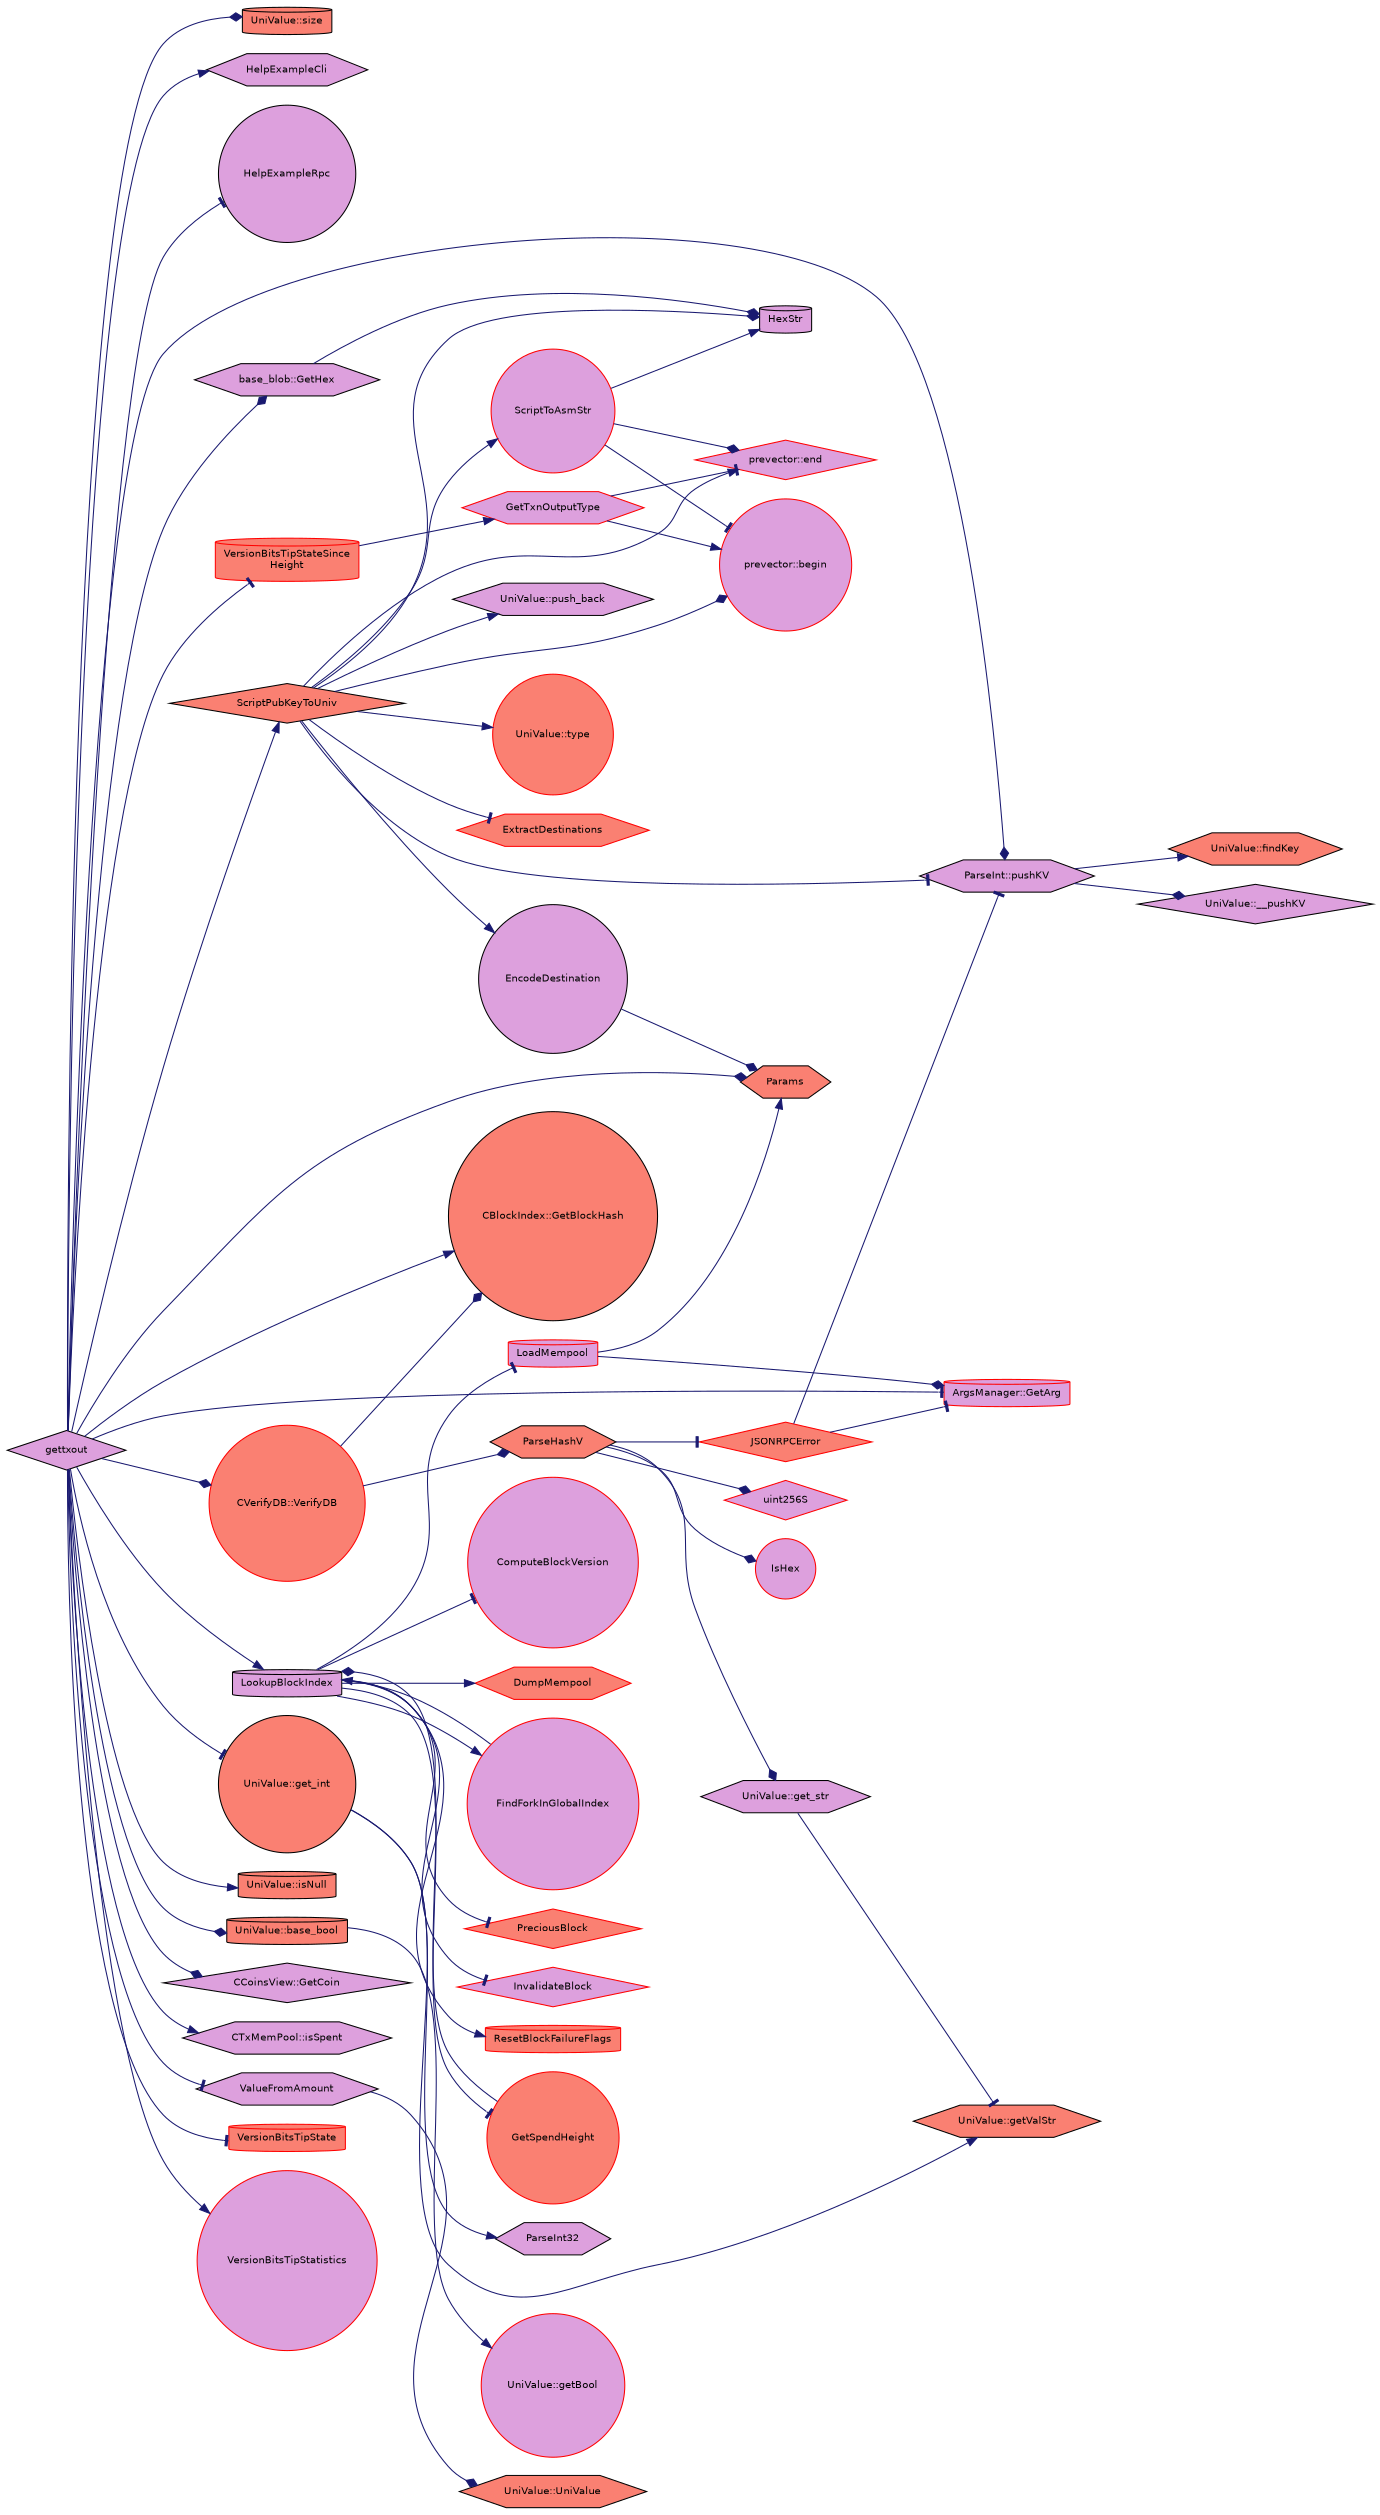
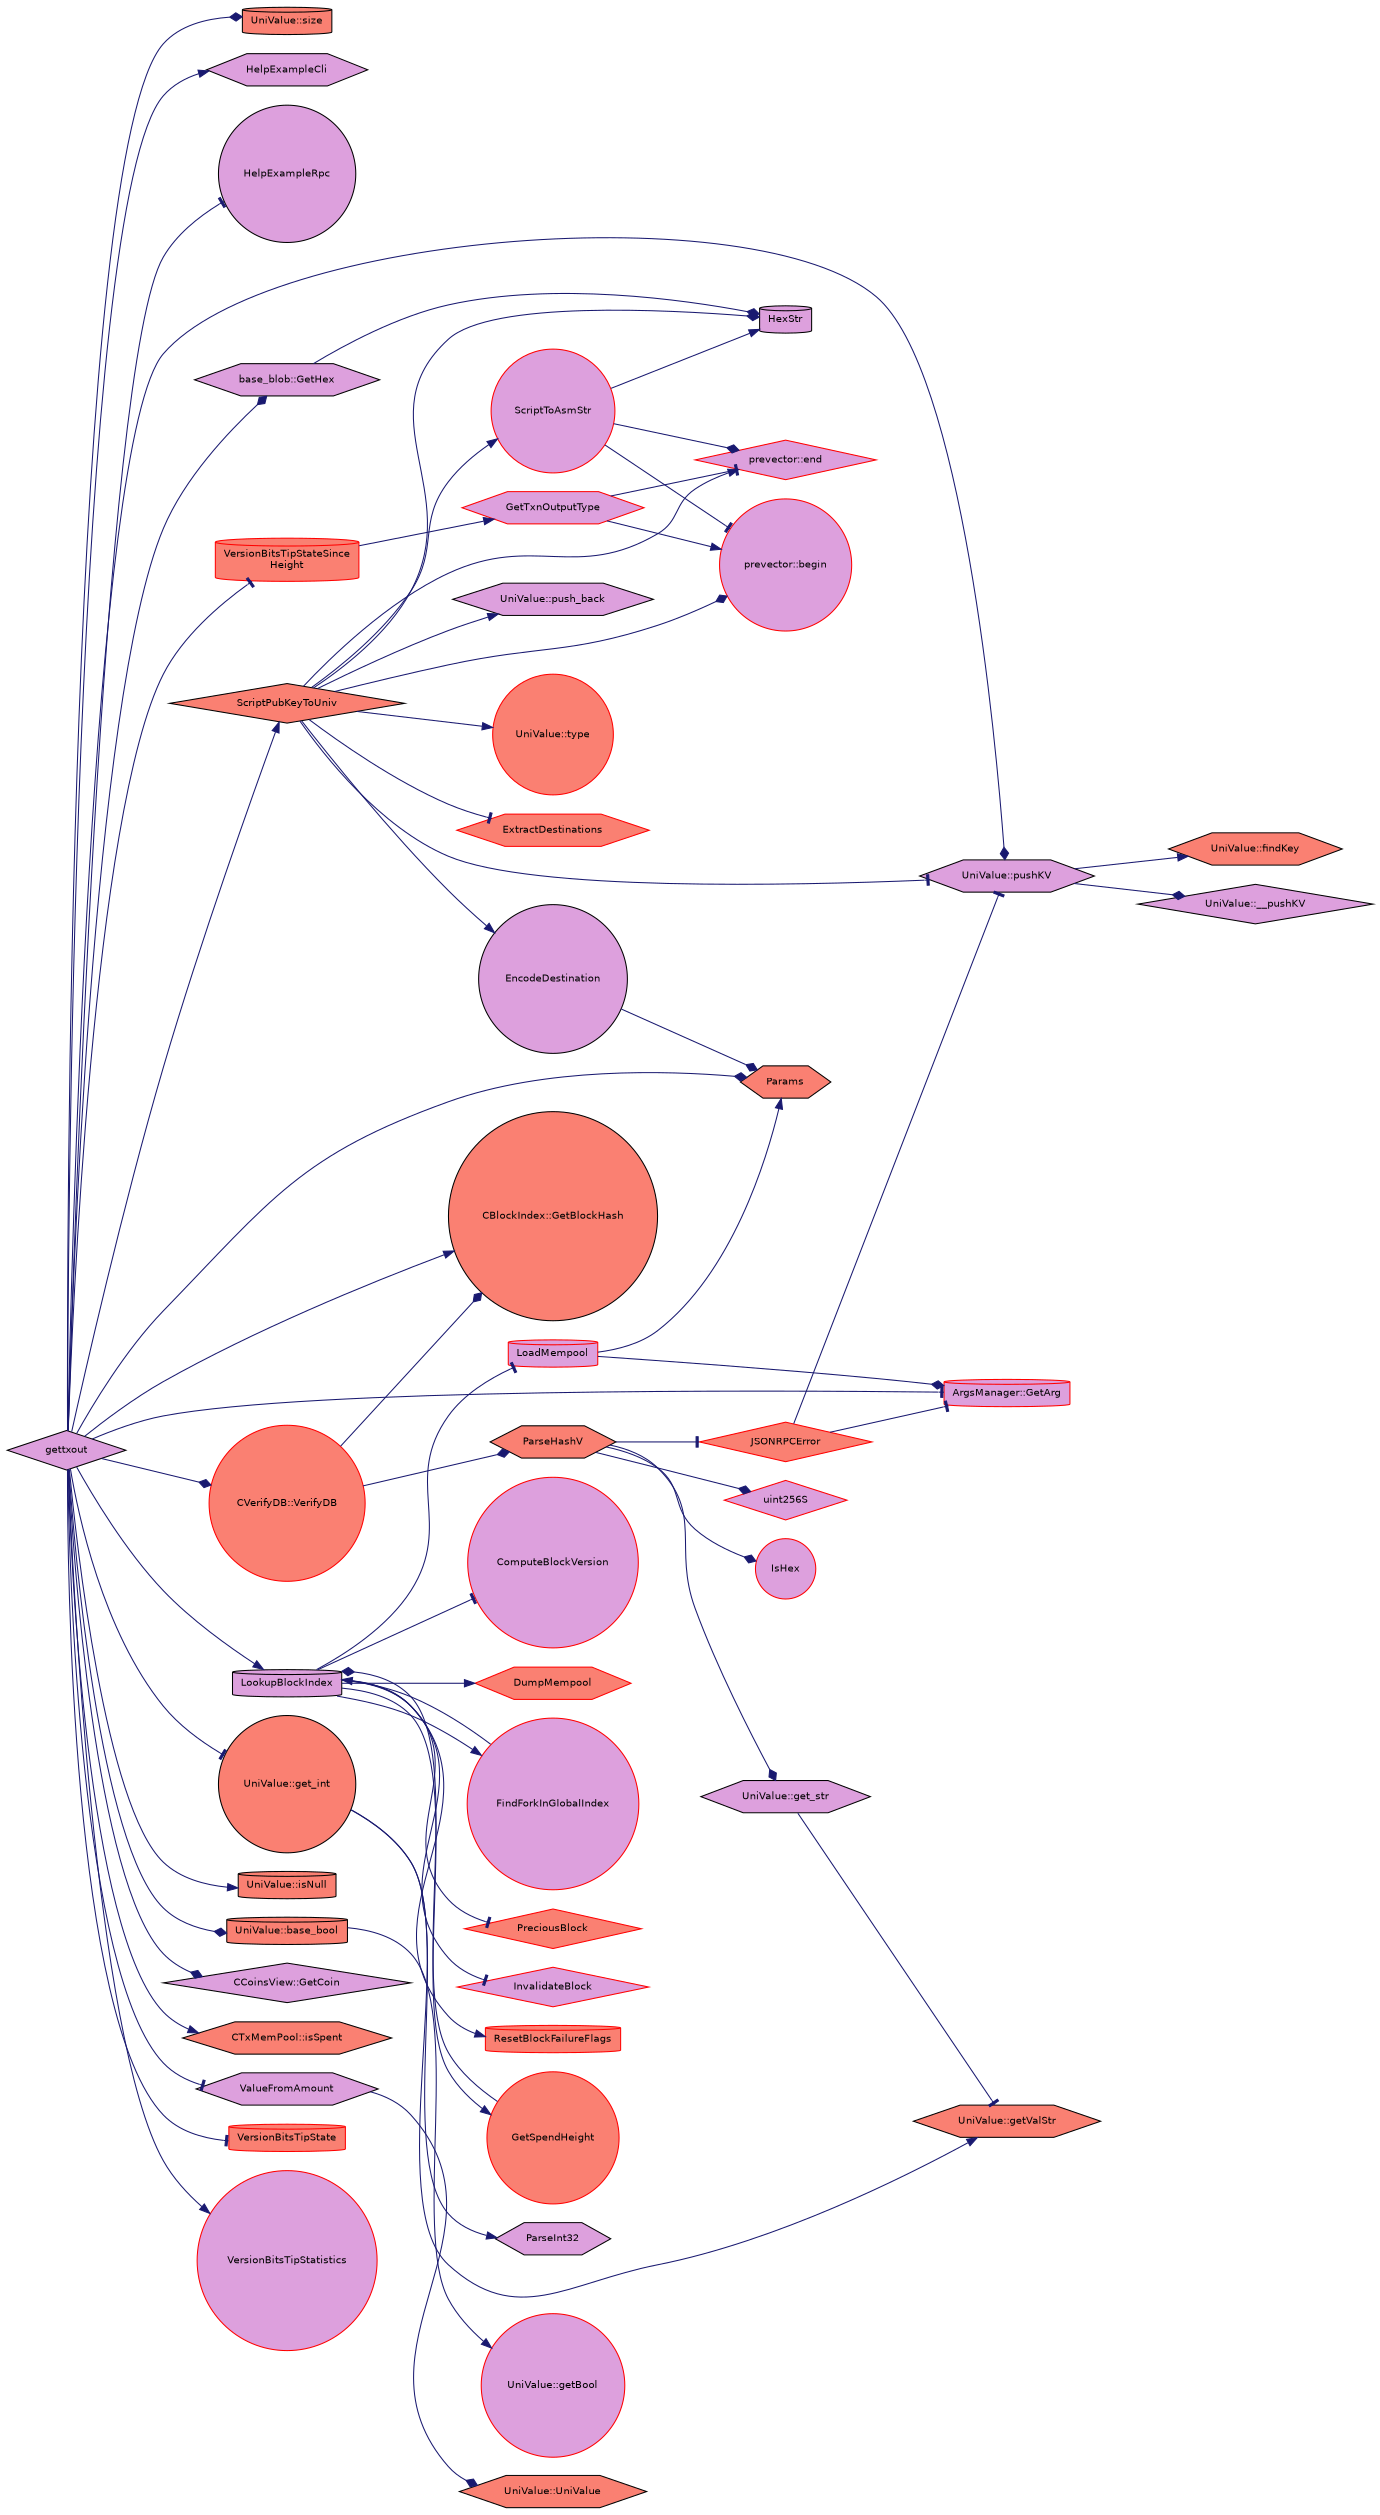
node "ParseInt::pushKV": label "ParseInt::pushKV" -> "UniValue::pushKV"
edge "LookupBlockIndex" -> "GetSpendHeight": arrowhead tee -> normal
node "CTxMemPool::isSpent": fillcolor plum -> salmon
